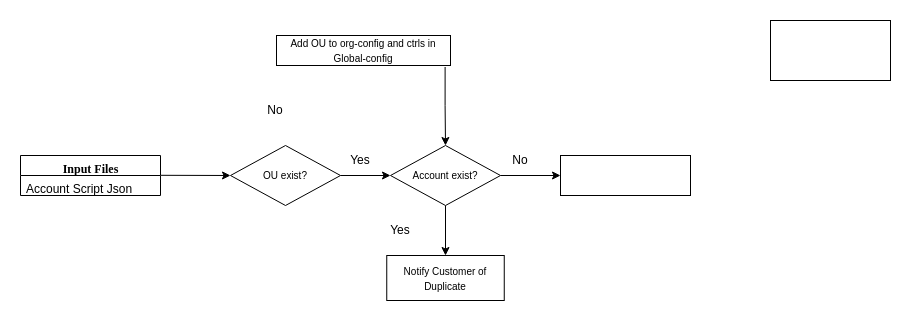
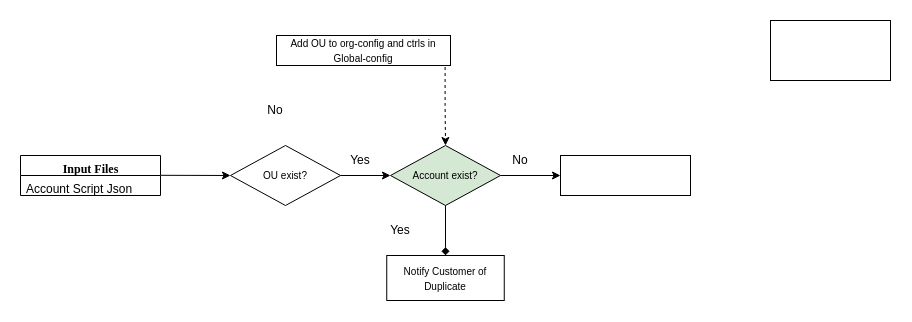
edge "Add OU to org-config and ctrls in Global-config" -> "Account exist?": style solid -> dashed
node "Account exist?": fillcolor #ffffff -> #d5e8d4
edge "Account exist?" -> "Notify Customer of Duplicate": arrowhead classic -> diamond
